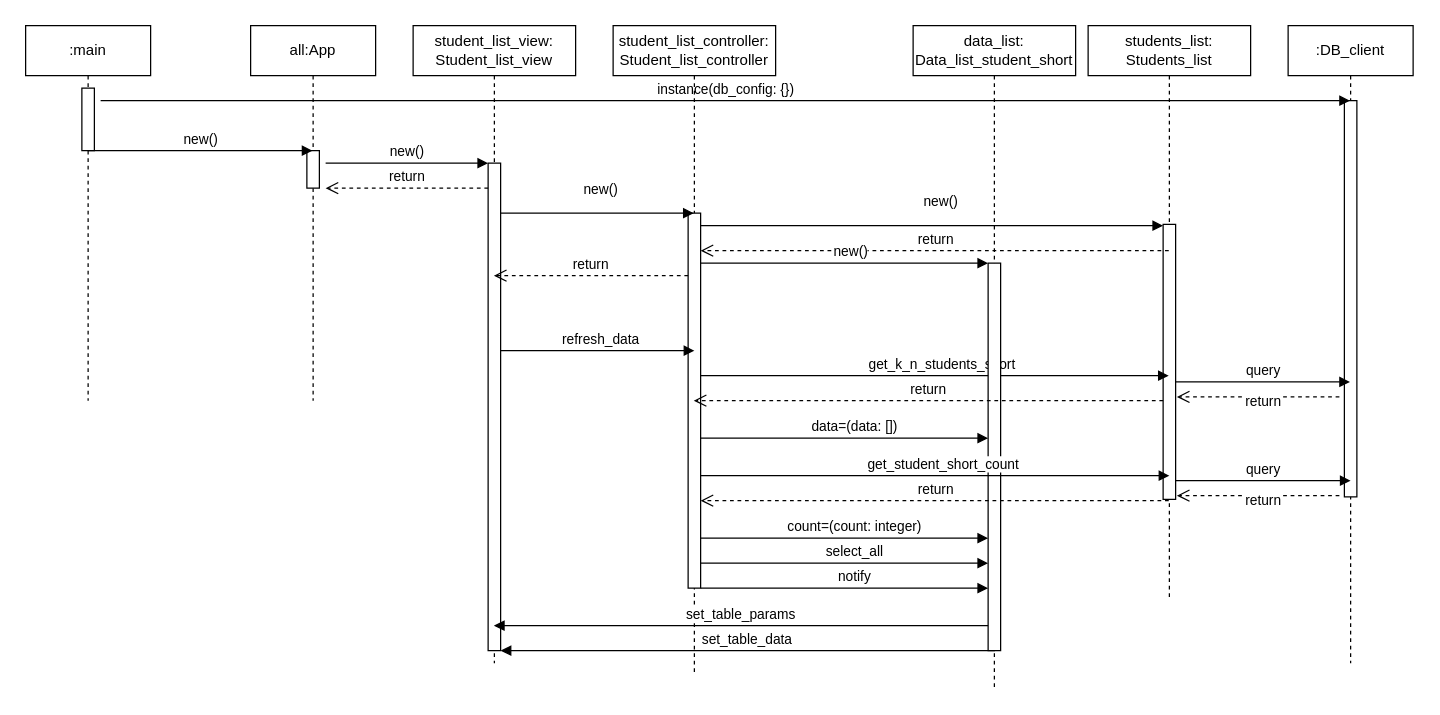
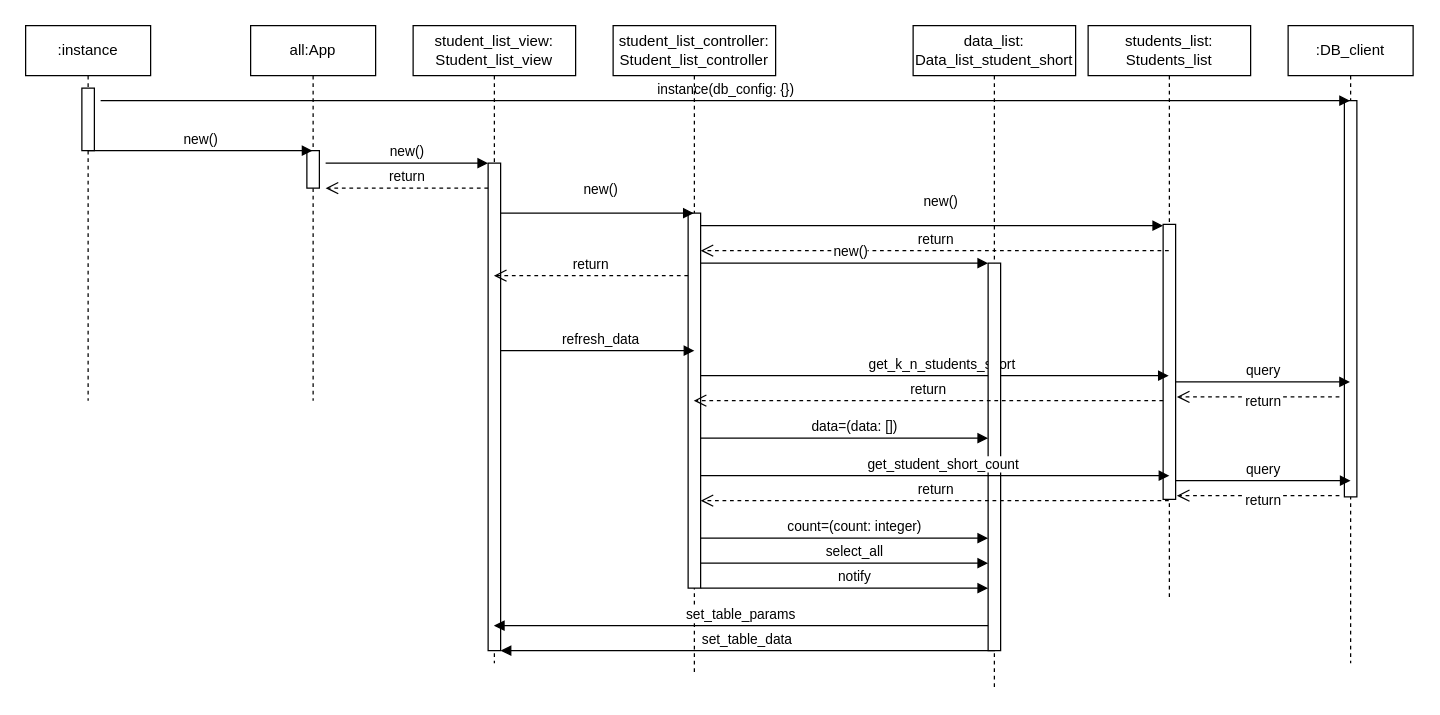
node ":main": label ":main" -> ":instance"
